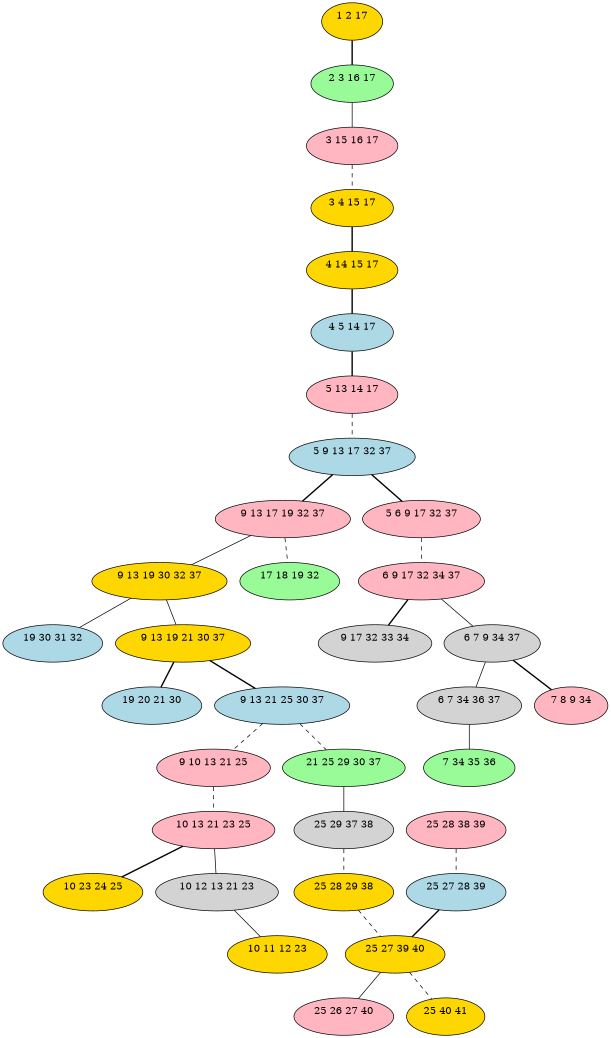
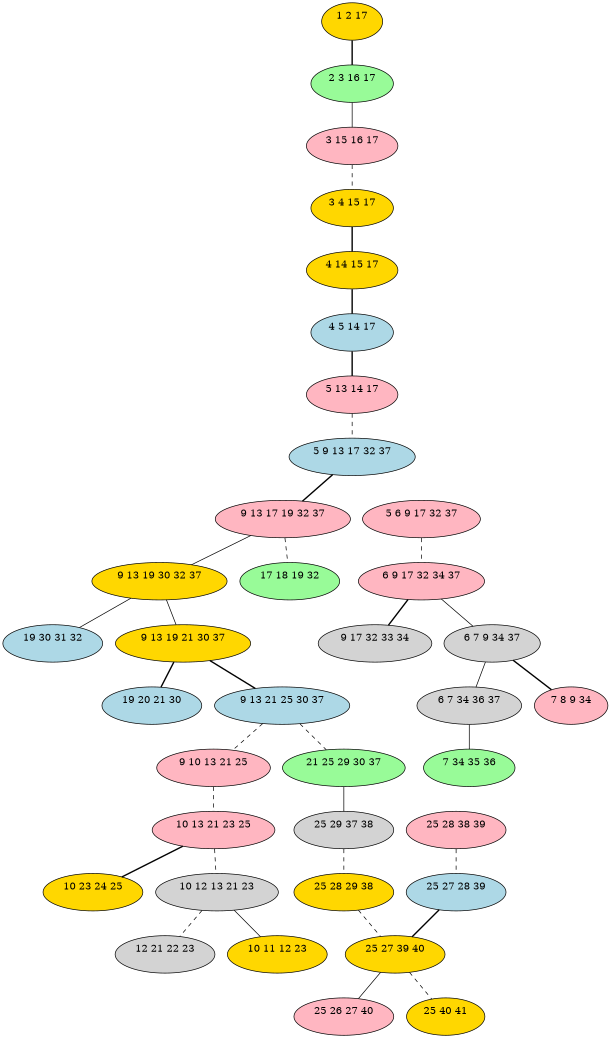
edge "5 9 13 17 32 37" -- "5 6 9 17 32 37": removed
edge "10 13 21 23 25" -- "10 12 13 21 23": style solid -> dashed
node "12 21 22 23": added
